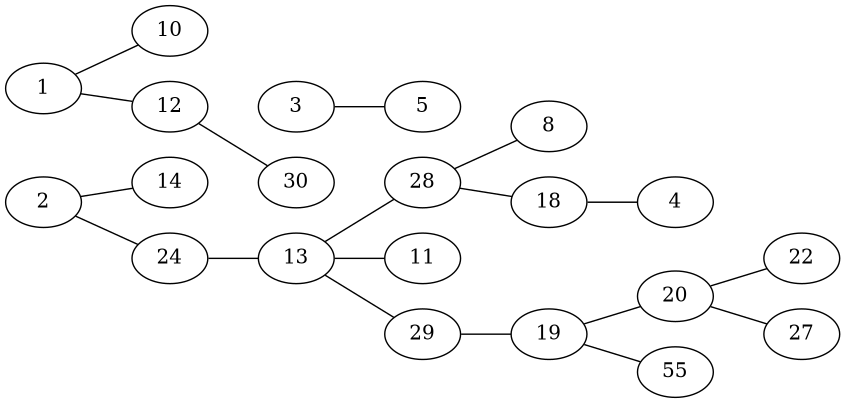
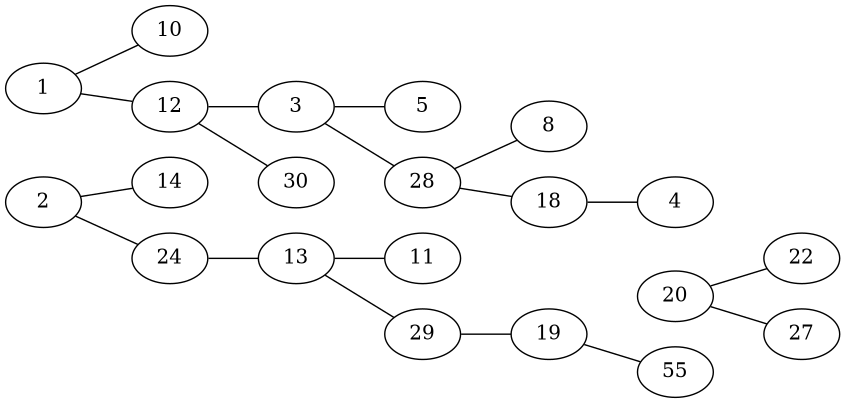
edge "12" -- "3": added
edge "28" -- "13": now "28" -- "3"
edge "20" -- "19": removed
